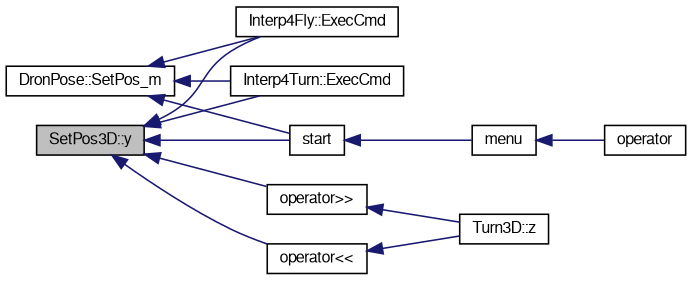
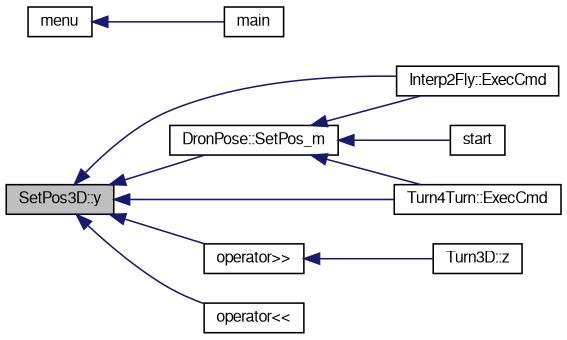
node "Interp4Fly::ExecCmd": label "Interp4Fly::ExecCmd" -> "Interp2Fly::ExecCmd"
node "Interp4Turn::ExecCmd": label "Interp4Turn::ExecCmd" -> "Turn4Turn::ExecCmd"
edge "start" -> "SetPos3D::y": now "DronPose::SetPos_m" -> "SetPos3D::y"
edge "menu" -> "start": removed
node "operator": label "operator" -> "main"
edge "Turn3D::z" -> "operator<<": removed
